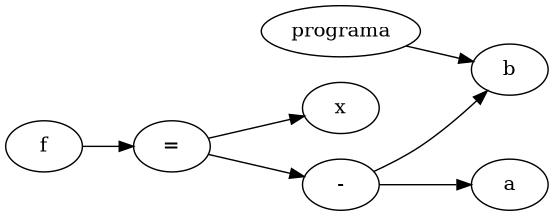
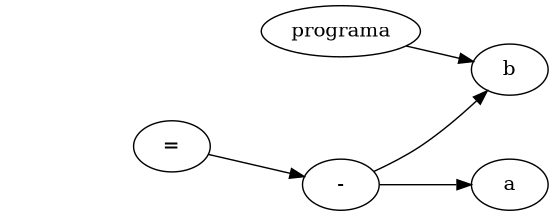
node "x": removed
node "f": removed
